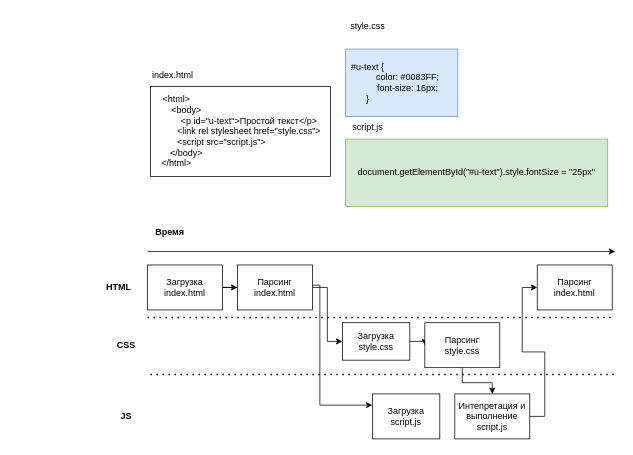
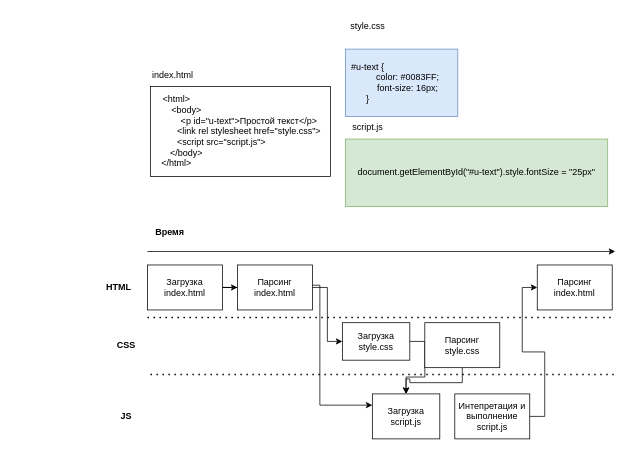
edge "Загрузка style.css" -> "Парсинг style.css": now "Загрузка style.css" -> "Загрузка script.js"
edge "Парсинг style.css" -> "Интепретация и выполнение script.js": now "Парсинг style.css" -> "Загрузка script.js"
